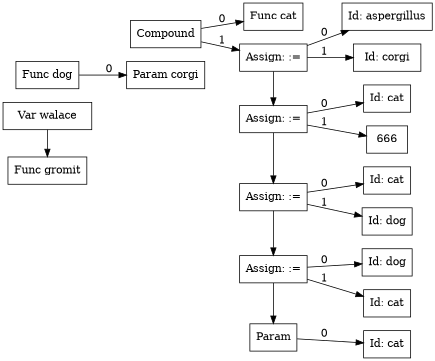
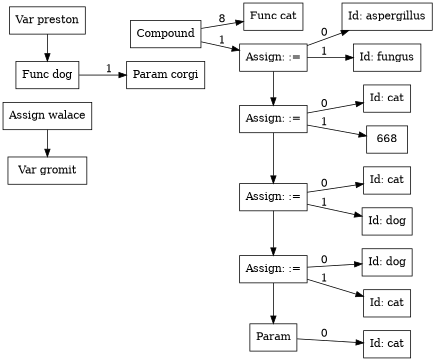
edge "Compound" -> "Func cat": label "0" -> "8"
node "Var preston": added
node "Id: corgi": label "Id: corgi" -> "Id: fungus"
edge "Func dog" -> "Param corgi": label "0" -> "1"
node "Var walace": label "Var walace" -> "Assign walace"
node "666": label "666" -> "668"
node "Func gromit": label "Func gromit" -> "Var gromit"
